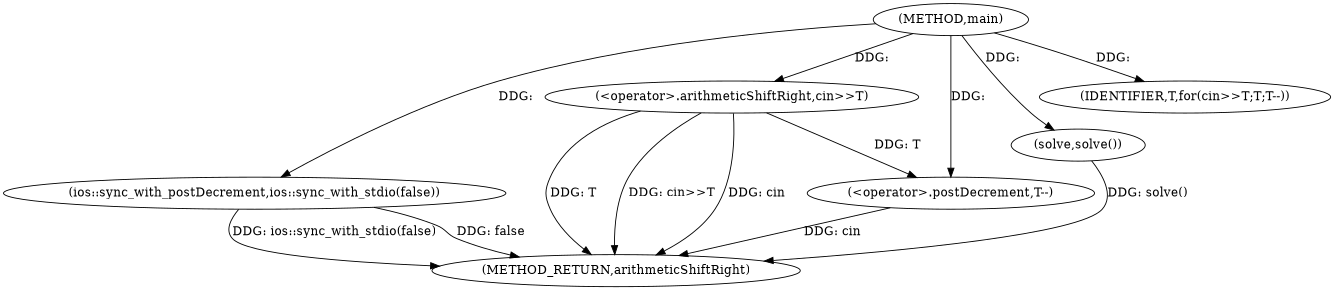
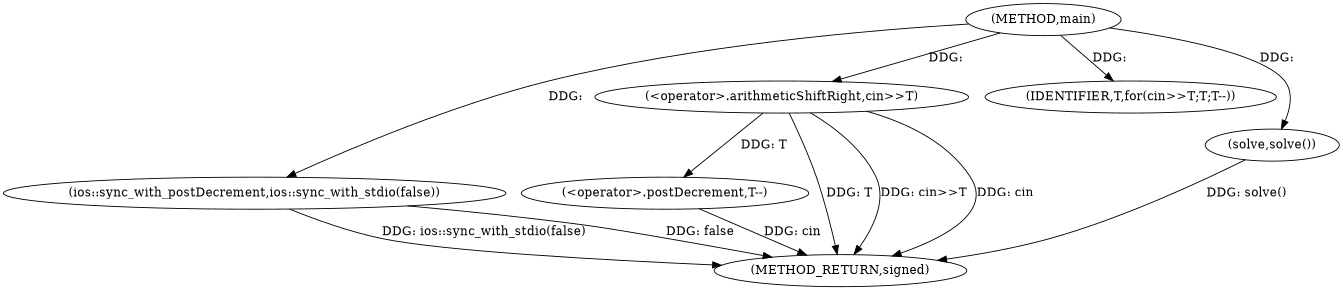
edge "(METHOD,main)" -> "(<operator>.postDecrement,T--)": removed, label "DDG:"
node "(METHOD_RETURN,arithmeticShiftRight)": label "(METHOD_RETURN,arithmeticShiftRight)" -> "(METHOD_RETURN,signed)"
